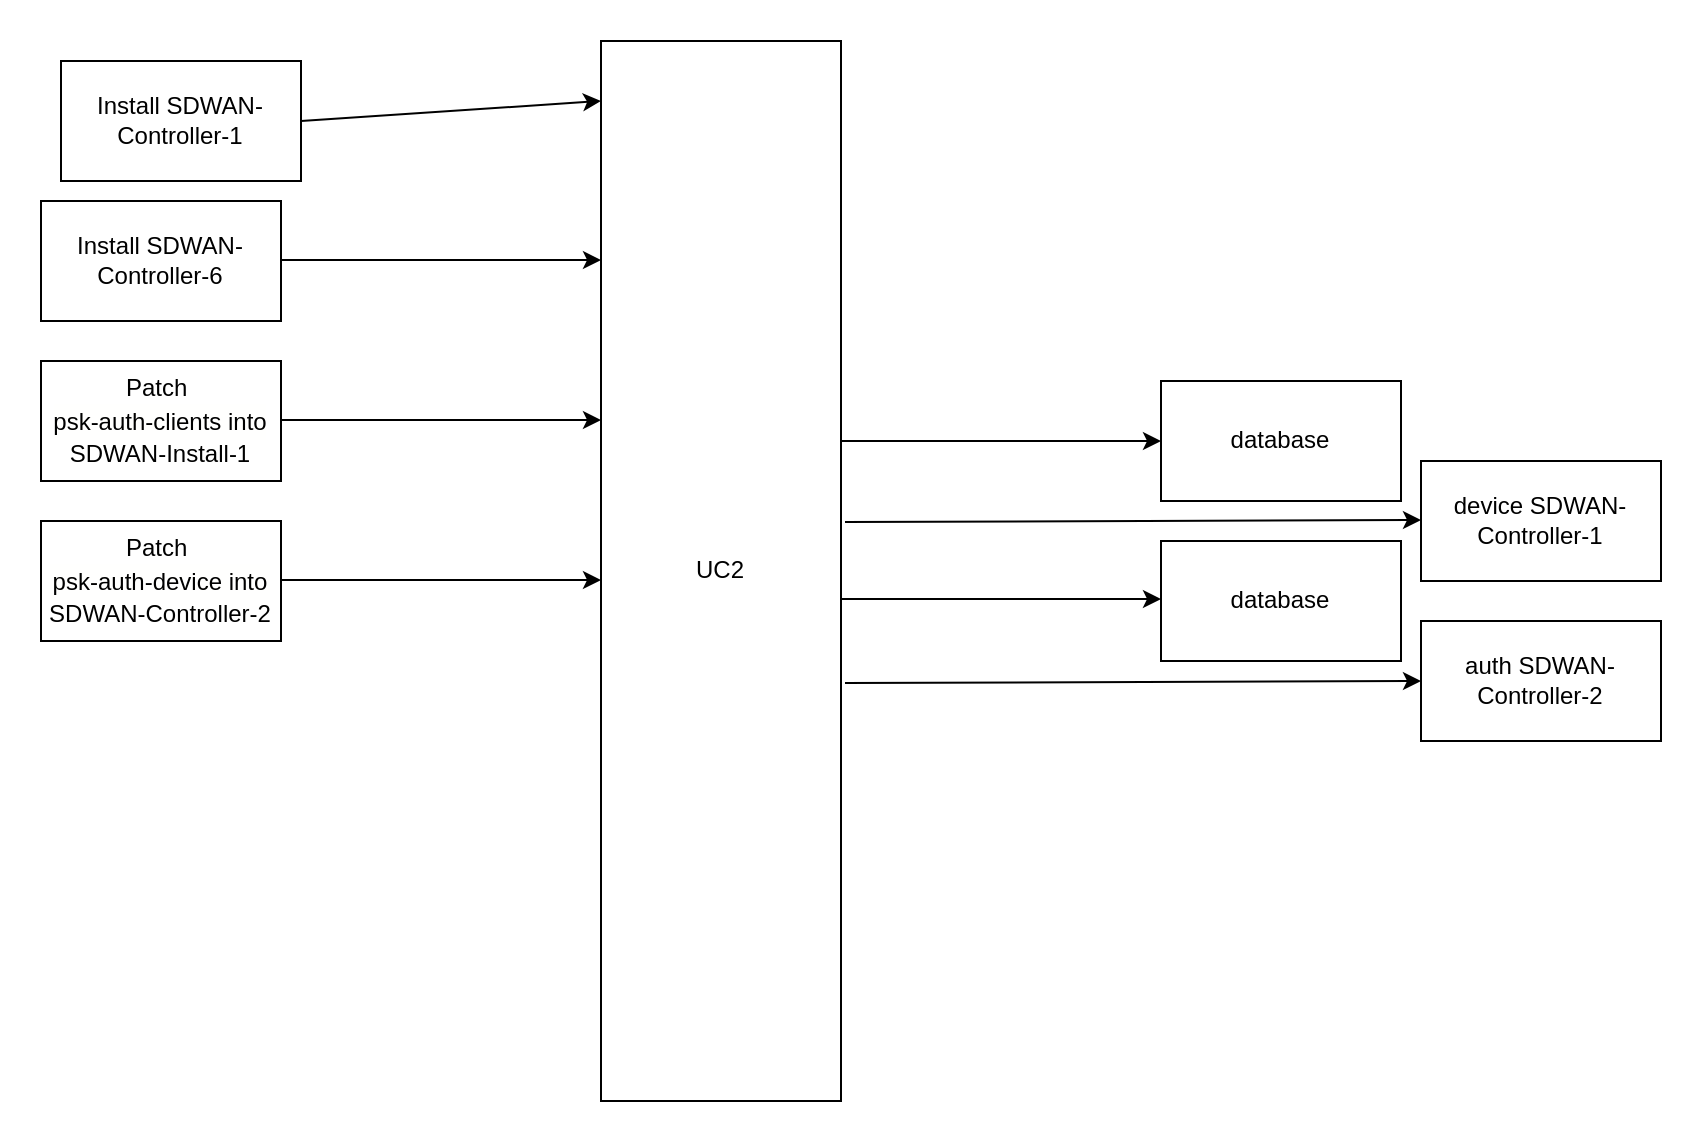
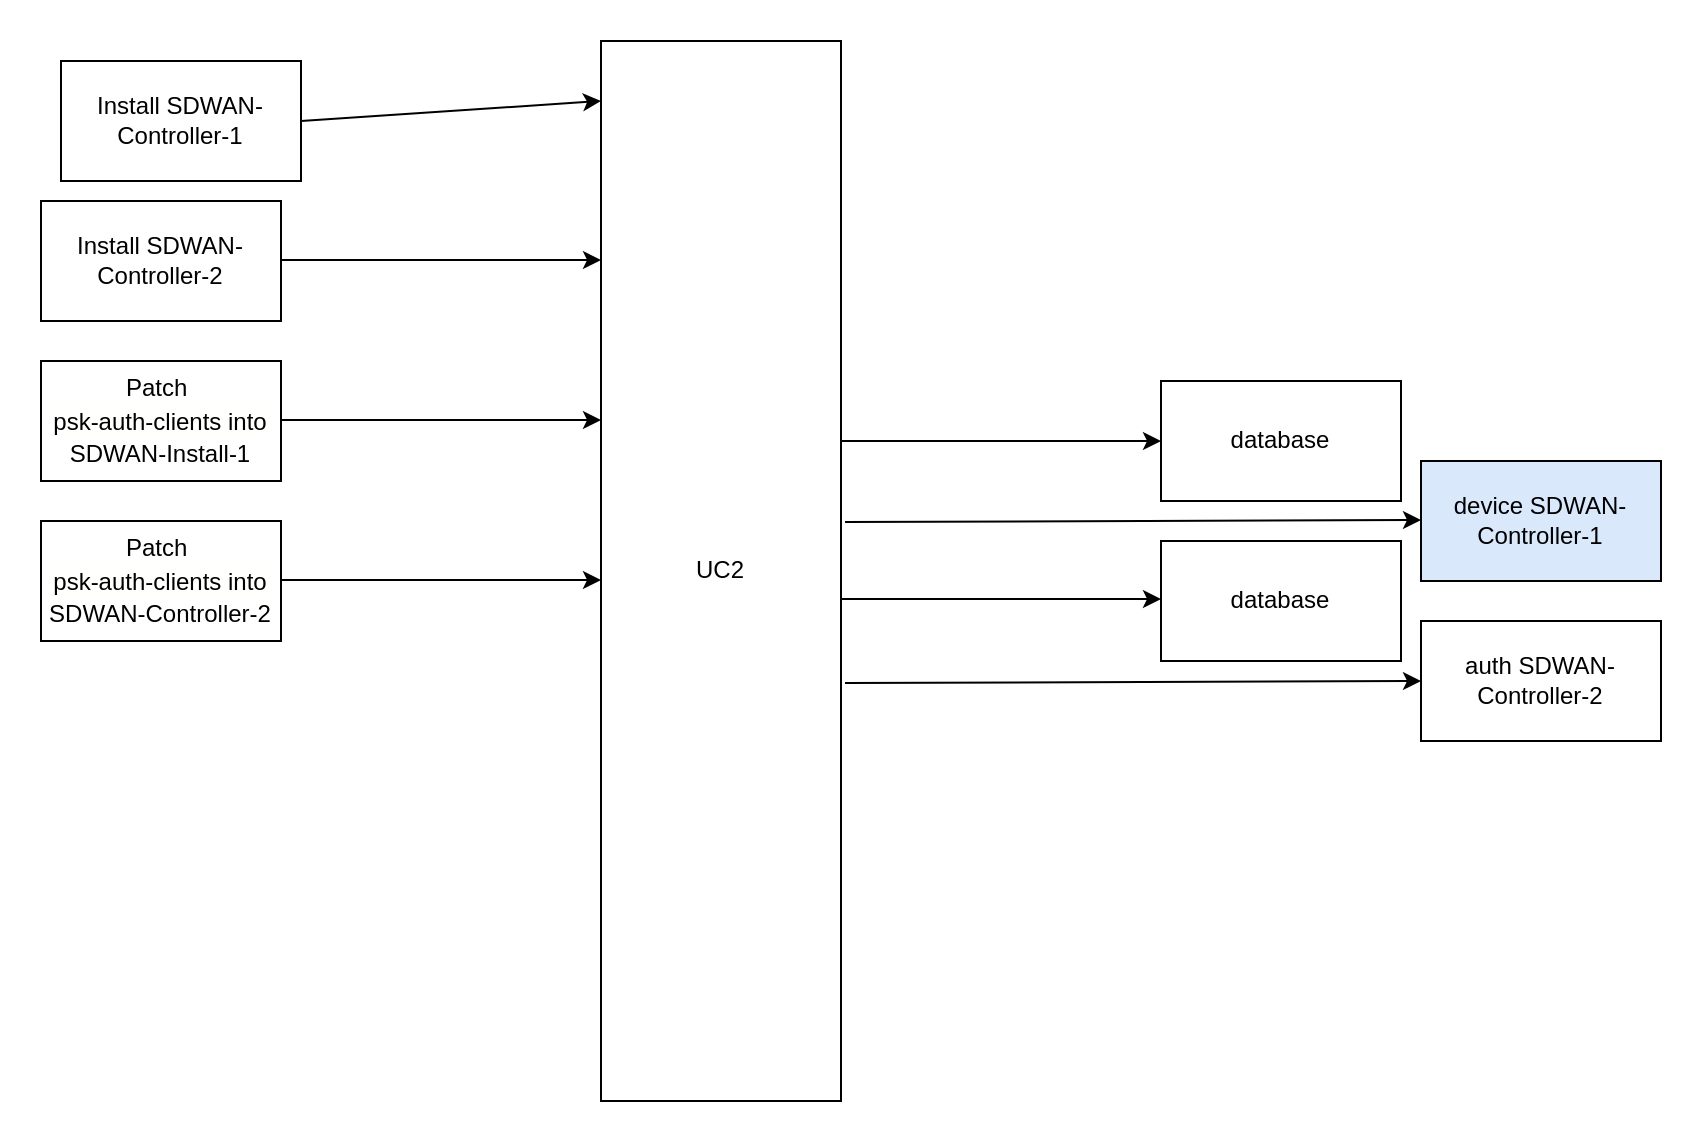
node "Install SDWAN-Controller-6": label "Install SDWAN-Controller-6" -> "Install SDWAN-Controller-2"
node "device SDWAN-Controller-1": fillcolor #ffffff -> #dae8fc
node "Patch psk-auth-device into SDWAN-Controller-2": label "Patch psk-auth-device into SDWAN-Controller-2" -> "Patch psk-auth-clients into SDWAN-Controller-2"
